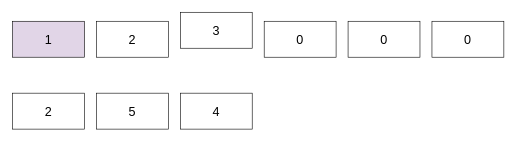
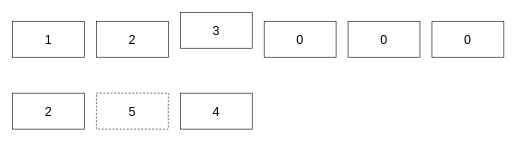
node "1": fillcolor #e1d5e7 -> #ffffff
node "5": style solid -> dashed
